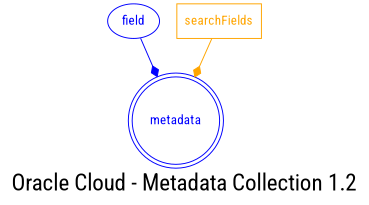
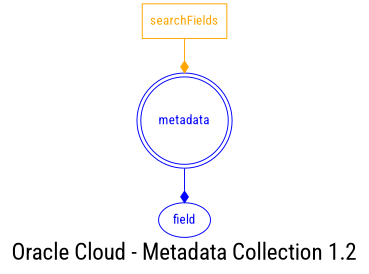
edge "field" -> "metadata": reversed
